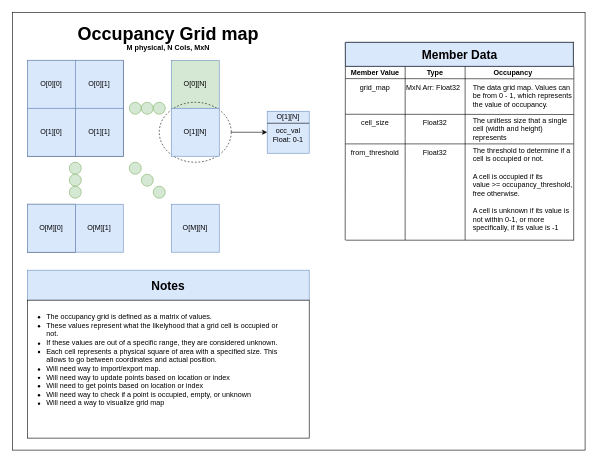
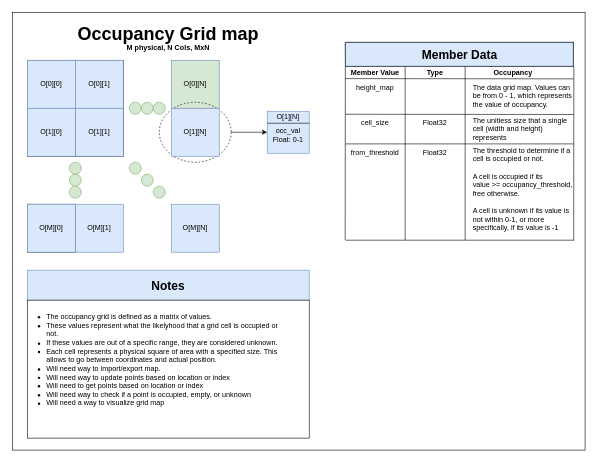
node "grid_map": label "grid_map" -> "height_map"
node "MxN Arr: Float32": removed
